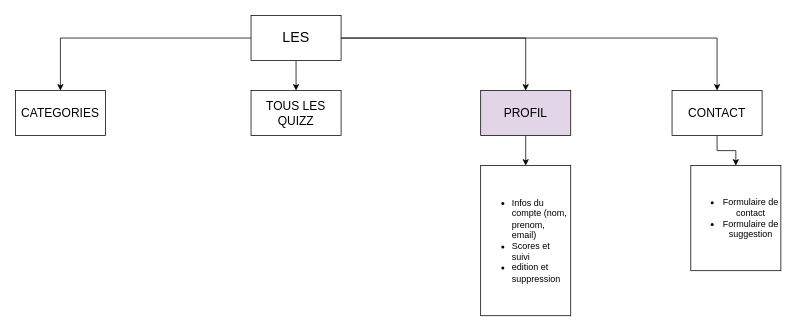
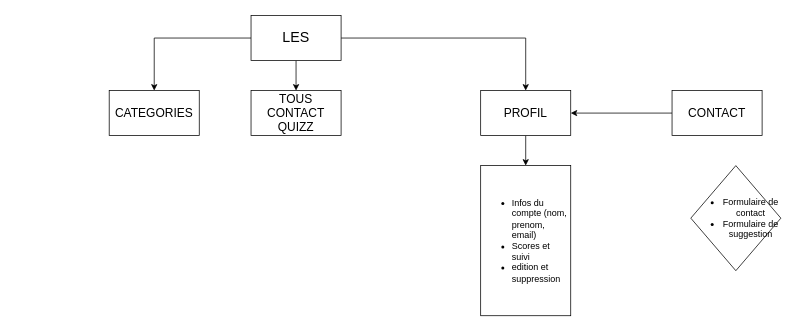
edge "LES" -> "CONTACT": removed
node "CATEGORIES": moved (60, 113) -> (154, 113)
node "TOUS LES QUIZZ": label "TOUS LES QUIZZ" -> "TOUS CONTACT QUIZZ"
node "PROFIL": fillcolor #e1d5e7 -> #ffffff
edge "CONTACT" -> "Formulaire de contact Formulaire de suggestion": now "CONTACT" -> "PROFIL"
node "Formulaire de contact Formulaire de suggestion": shape rectangle -> diamond
